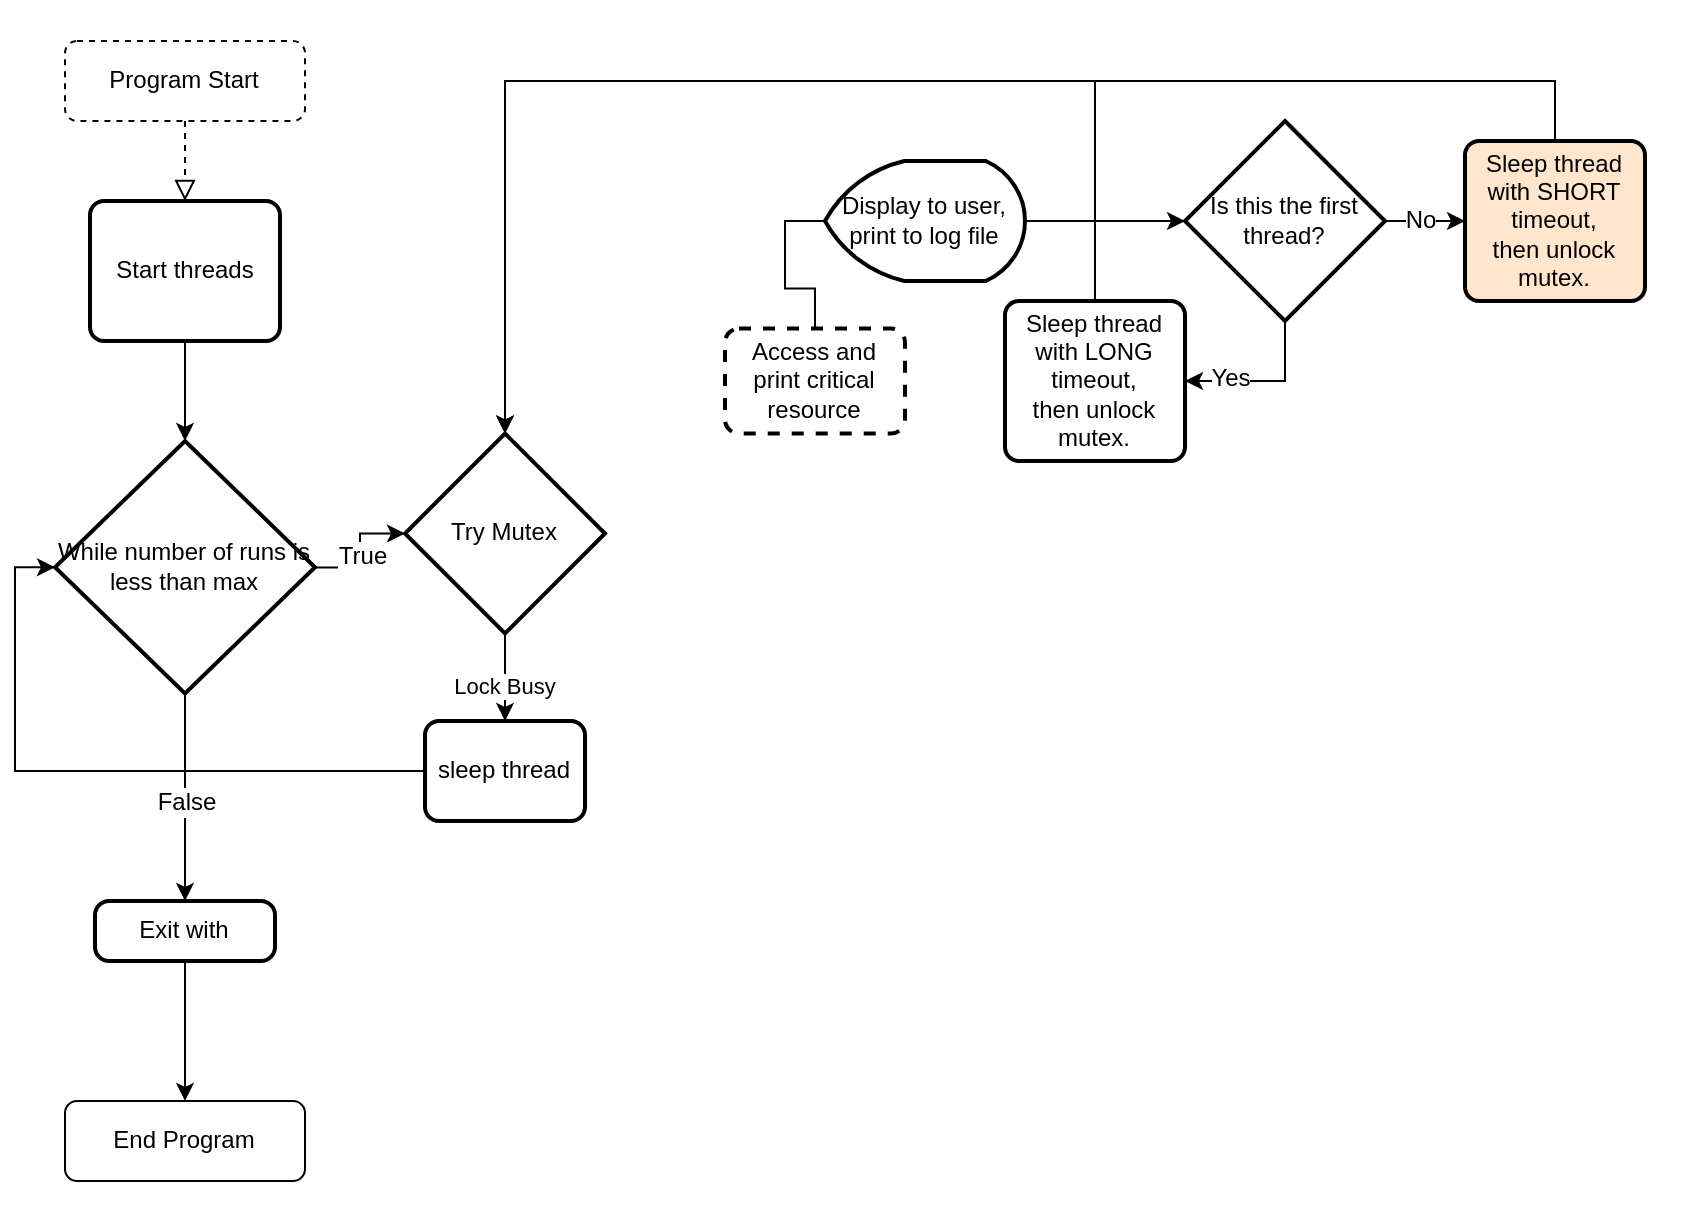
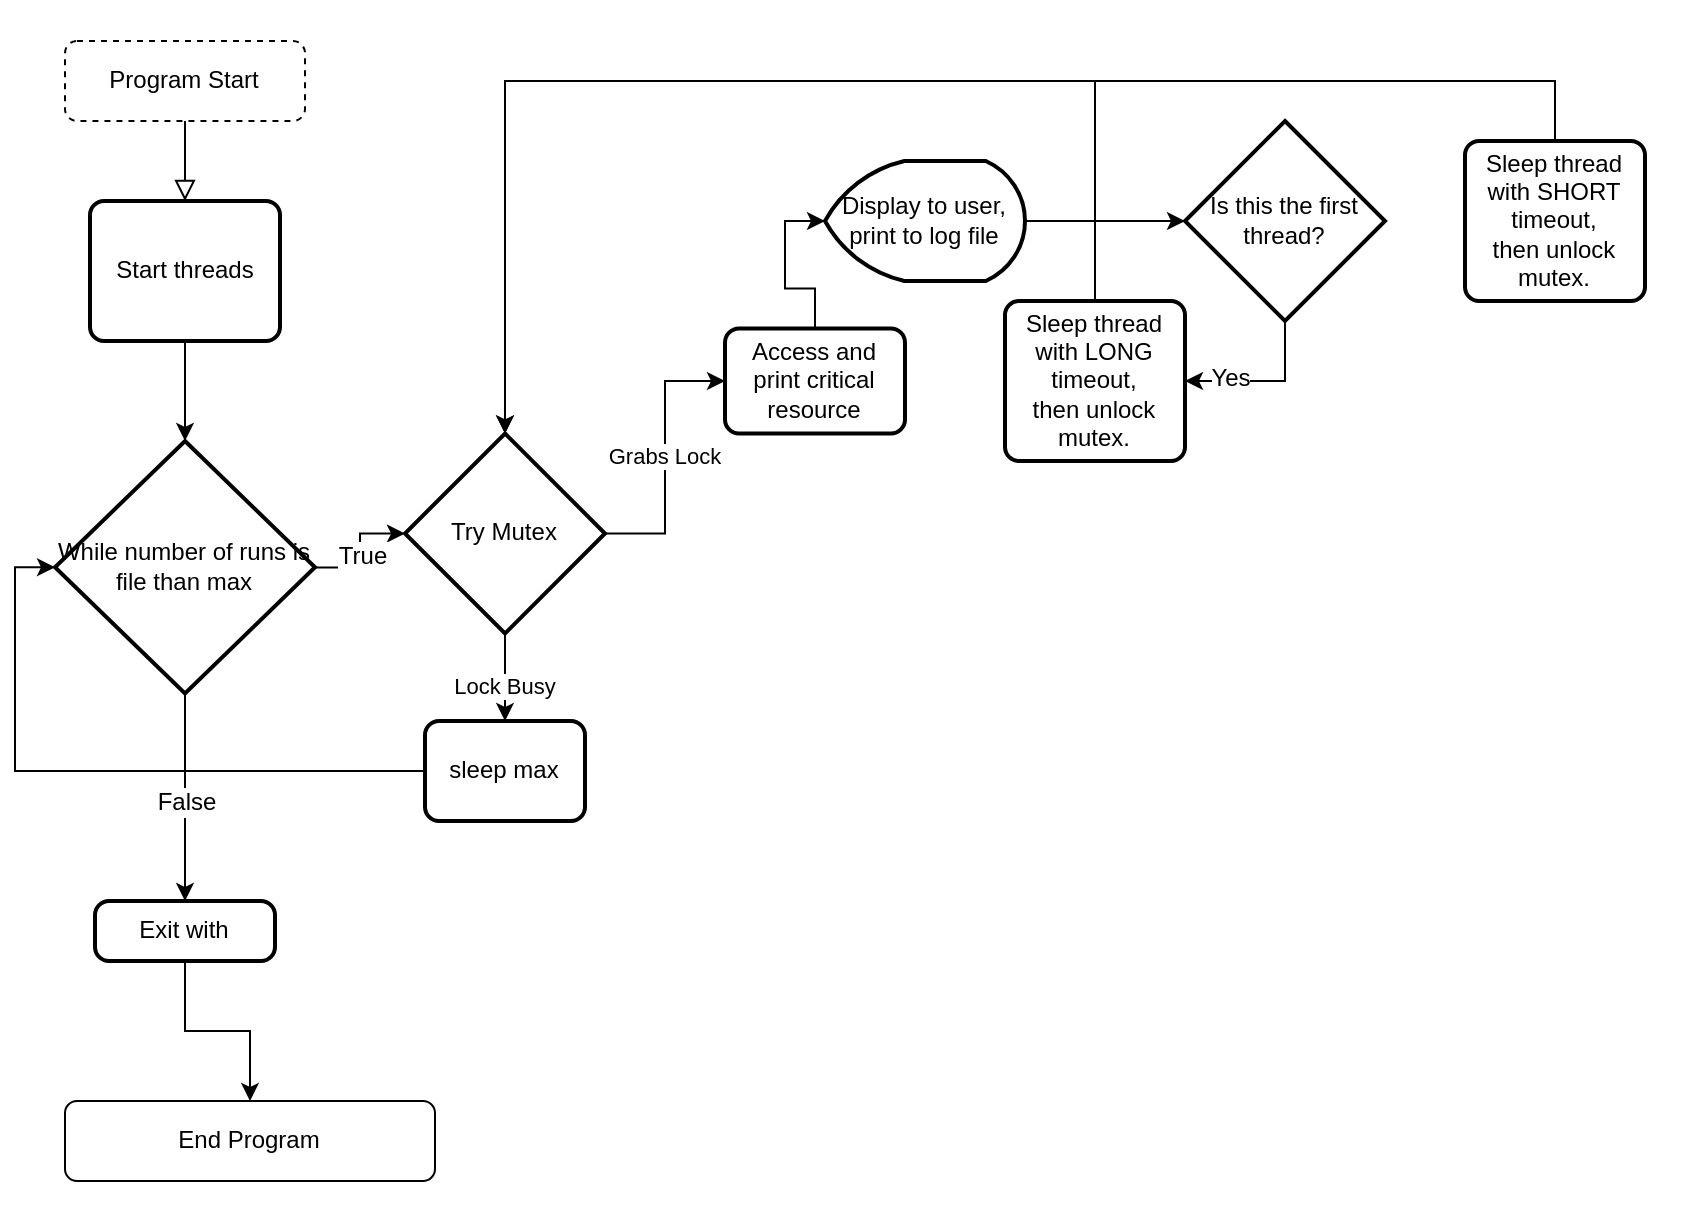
edge "Program Start" -> "Start threads": style dashed -> solid
edge "Display to user, print to log file" -- "Access and print critical resource": arrowhead none -> classic
edge "Is this the first thread?" -> "Sleep thread with SHORT timeout,then unlock mutex.": removed, label "No"
node "Sleep thread with SHORT timeout,then unlock mutex.": fillcolor #ffe6cc -> #ffffff
node "Access and print critical resource": style dashed -> solid
edge "Try Mutex" -> "Access and print critical resource": added, label "Grabs Lock"
node "While number of runs is less than max": label "While number of runs is less than max" -> "While number of runs is file than max"
node "sleep thread": label "sleep thread" -> "sleep max"
node "End Program": size 240x80 -> 370x80
